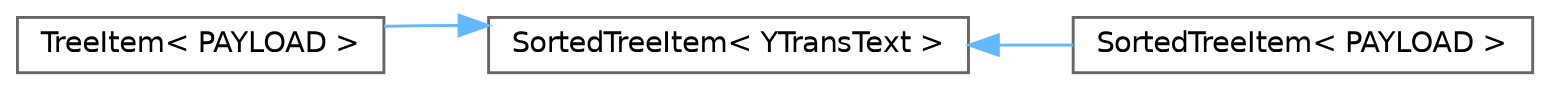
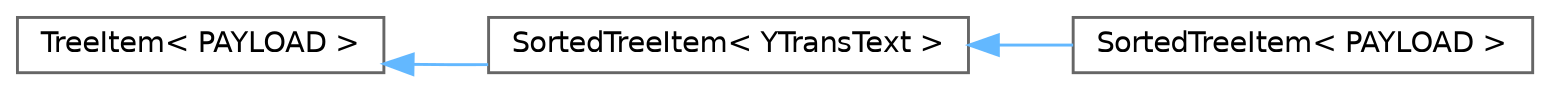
edge "TreeItem< PAYLOAD >" -> "SortedTreeItem< YTransText >": reversed
